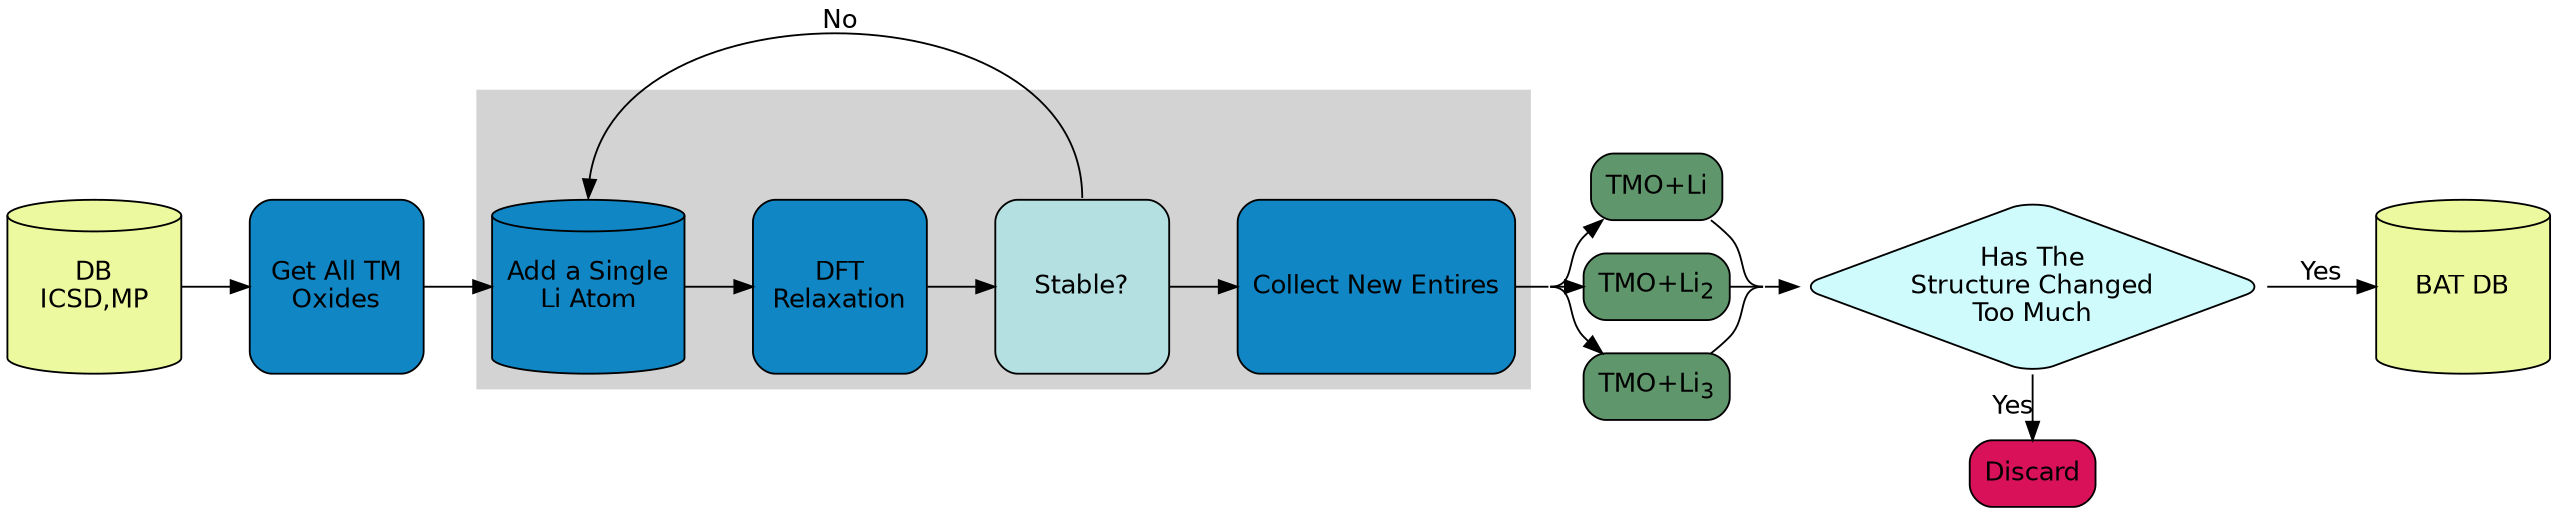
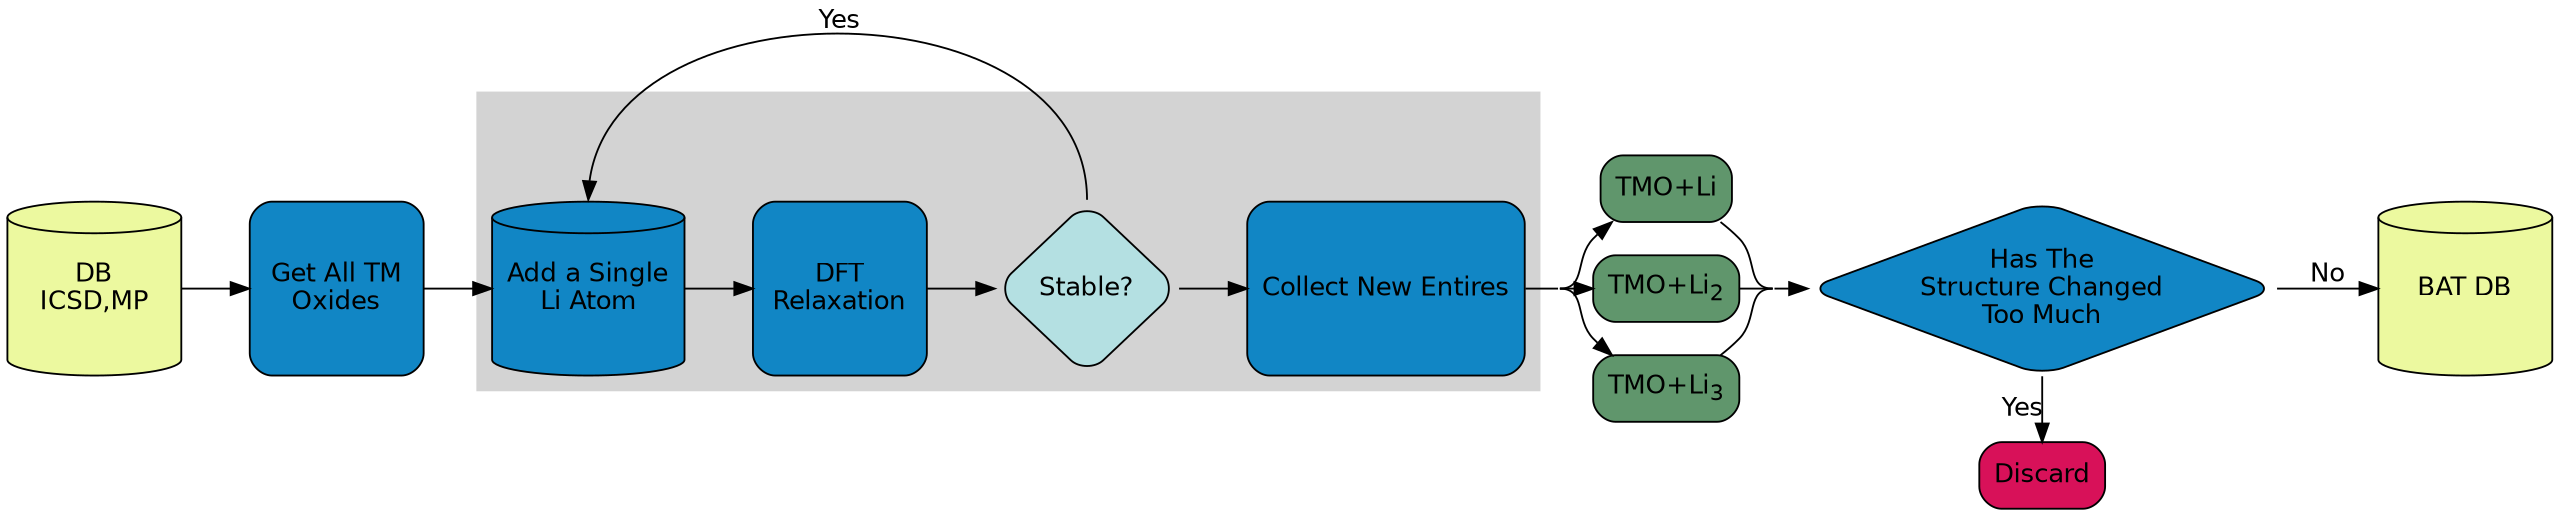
edge "Stable?" -> "Add a Single Li Atom": label "No" -> "Yes"
edge "Has The Structure Changed Too Much" -> "BAT DB": label "Yes" -> "No"
node "Stable?": shape box -> diamond
node "Has The Structure Changed Too Much": fillcolor #81f5f960 -> #1186c5
